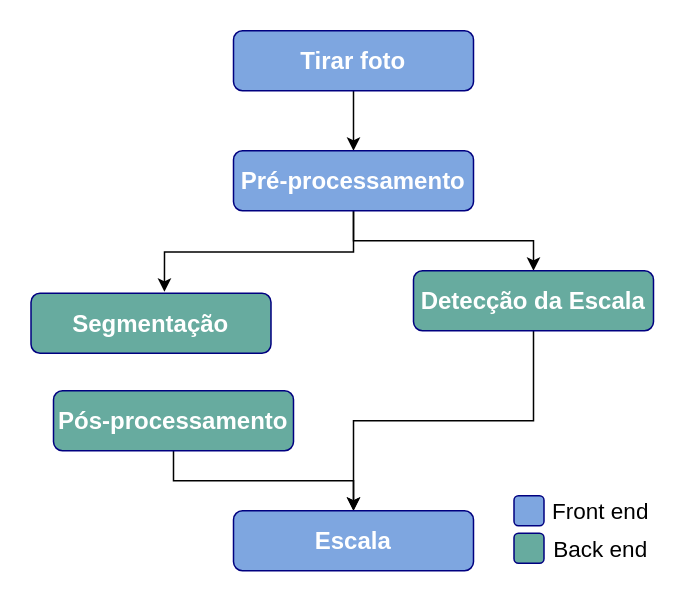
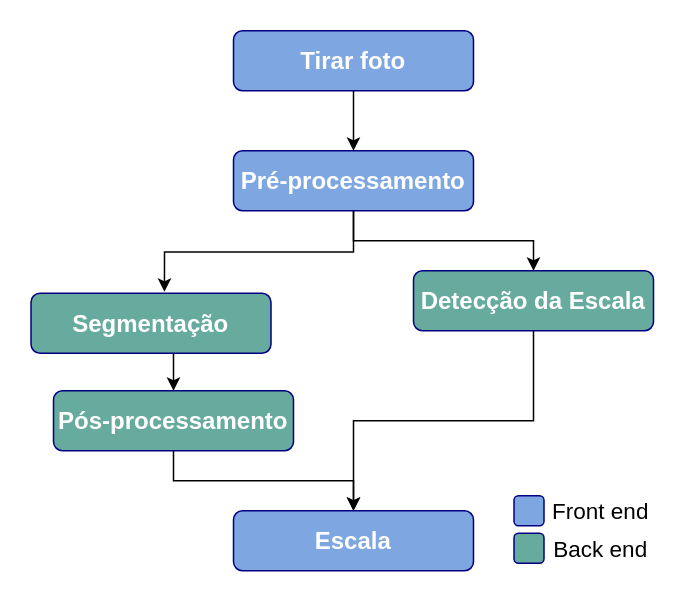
edge "Segmentação" -> "Pós-processamento": added
